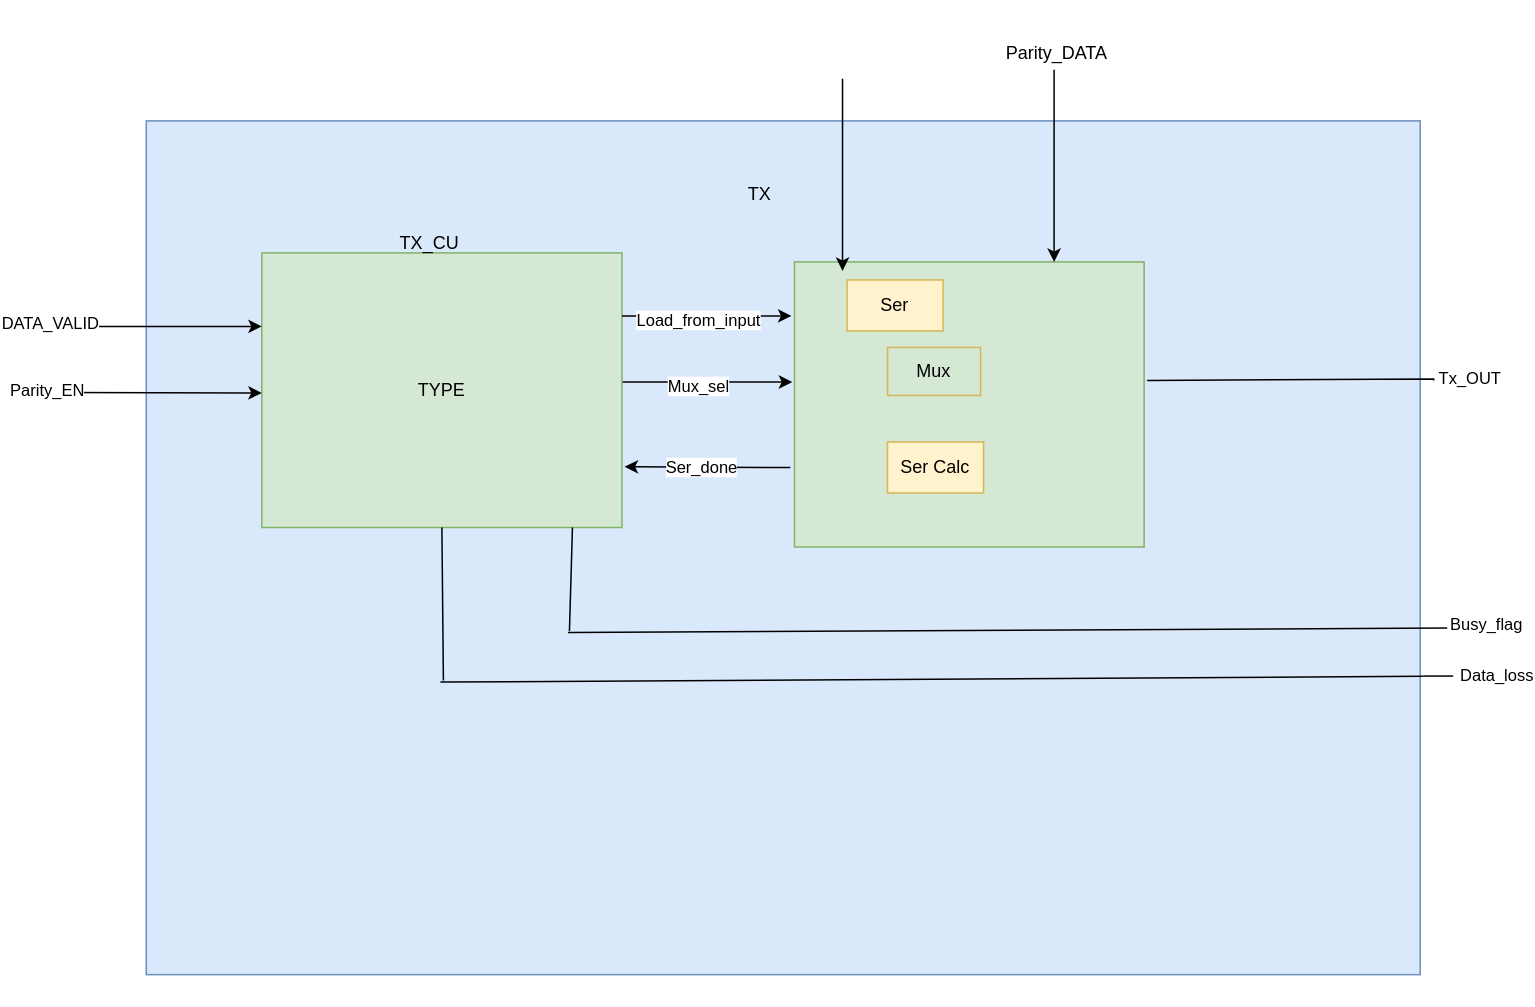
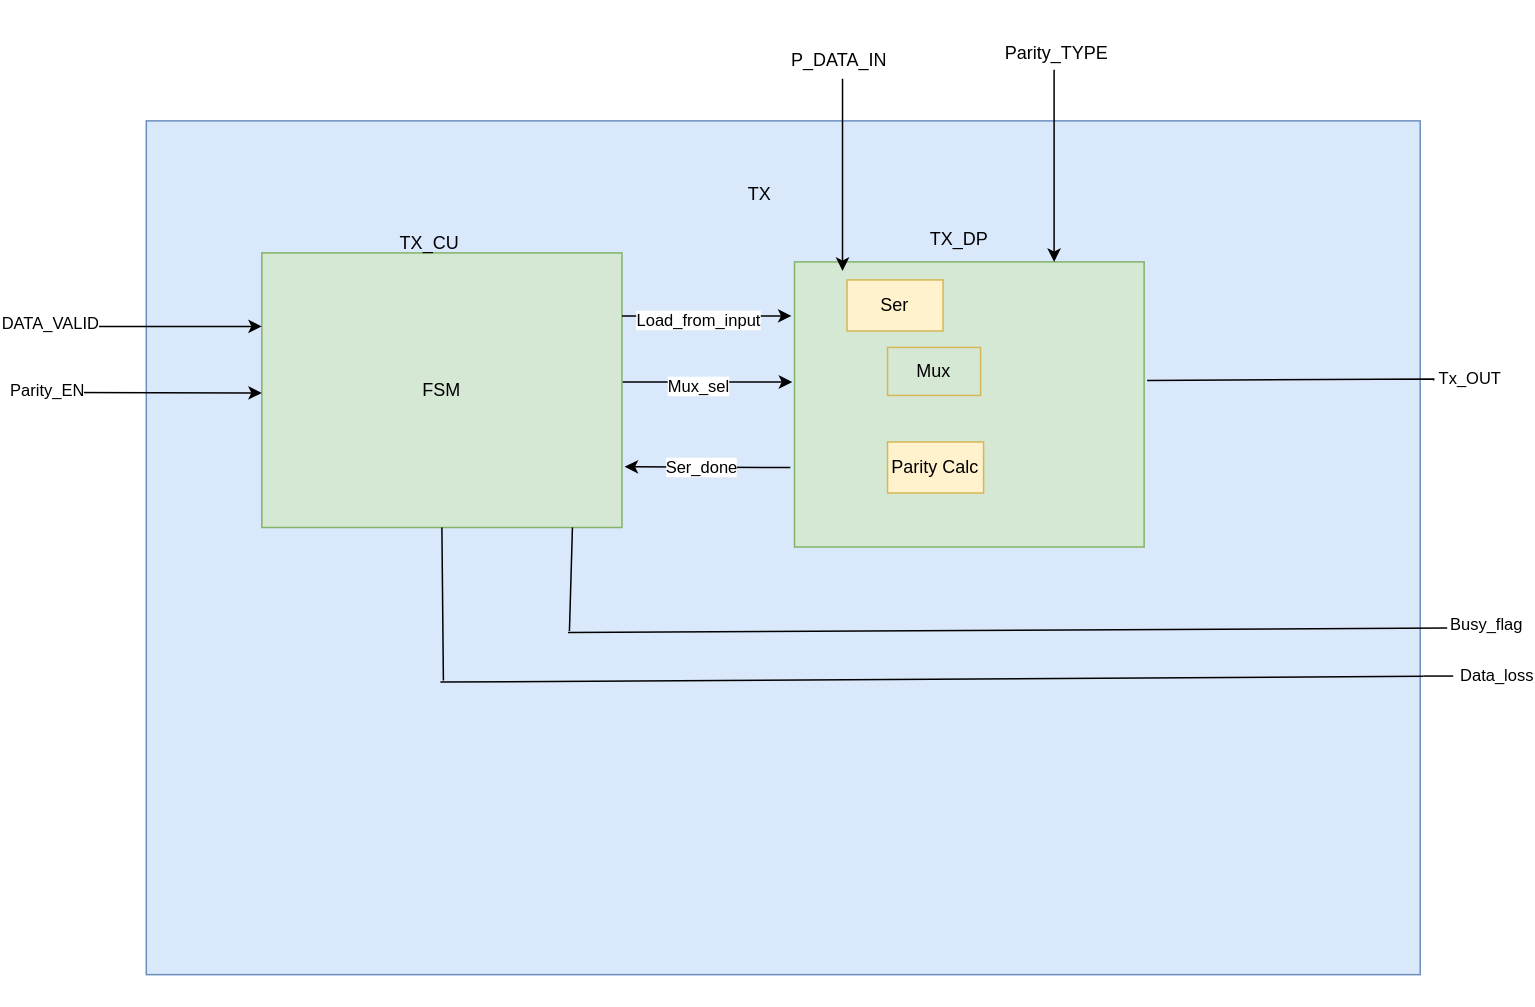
node "Parity_DATA": label "Parity_DATA" -> "Parity_TYPE"
node "P_DATA_IN": added
node "TX_DP": added
node "TYPE": label "TYPE" -> "FSM"
node "Ser Calc": label "Ser Calc" -> "Parity Calc"
